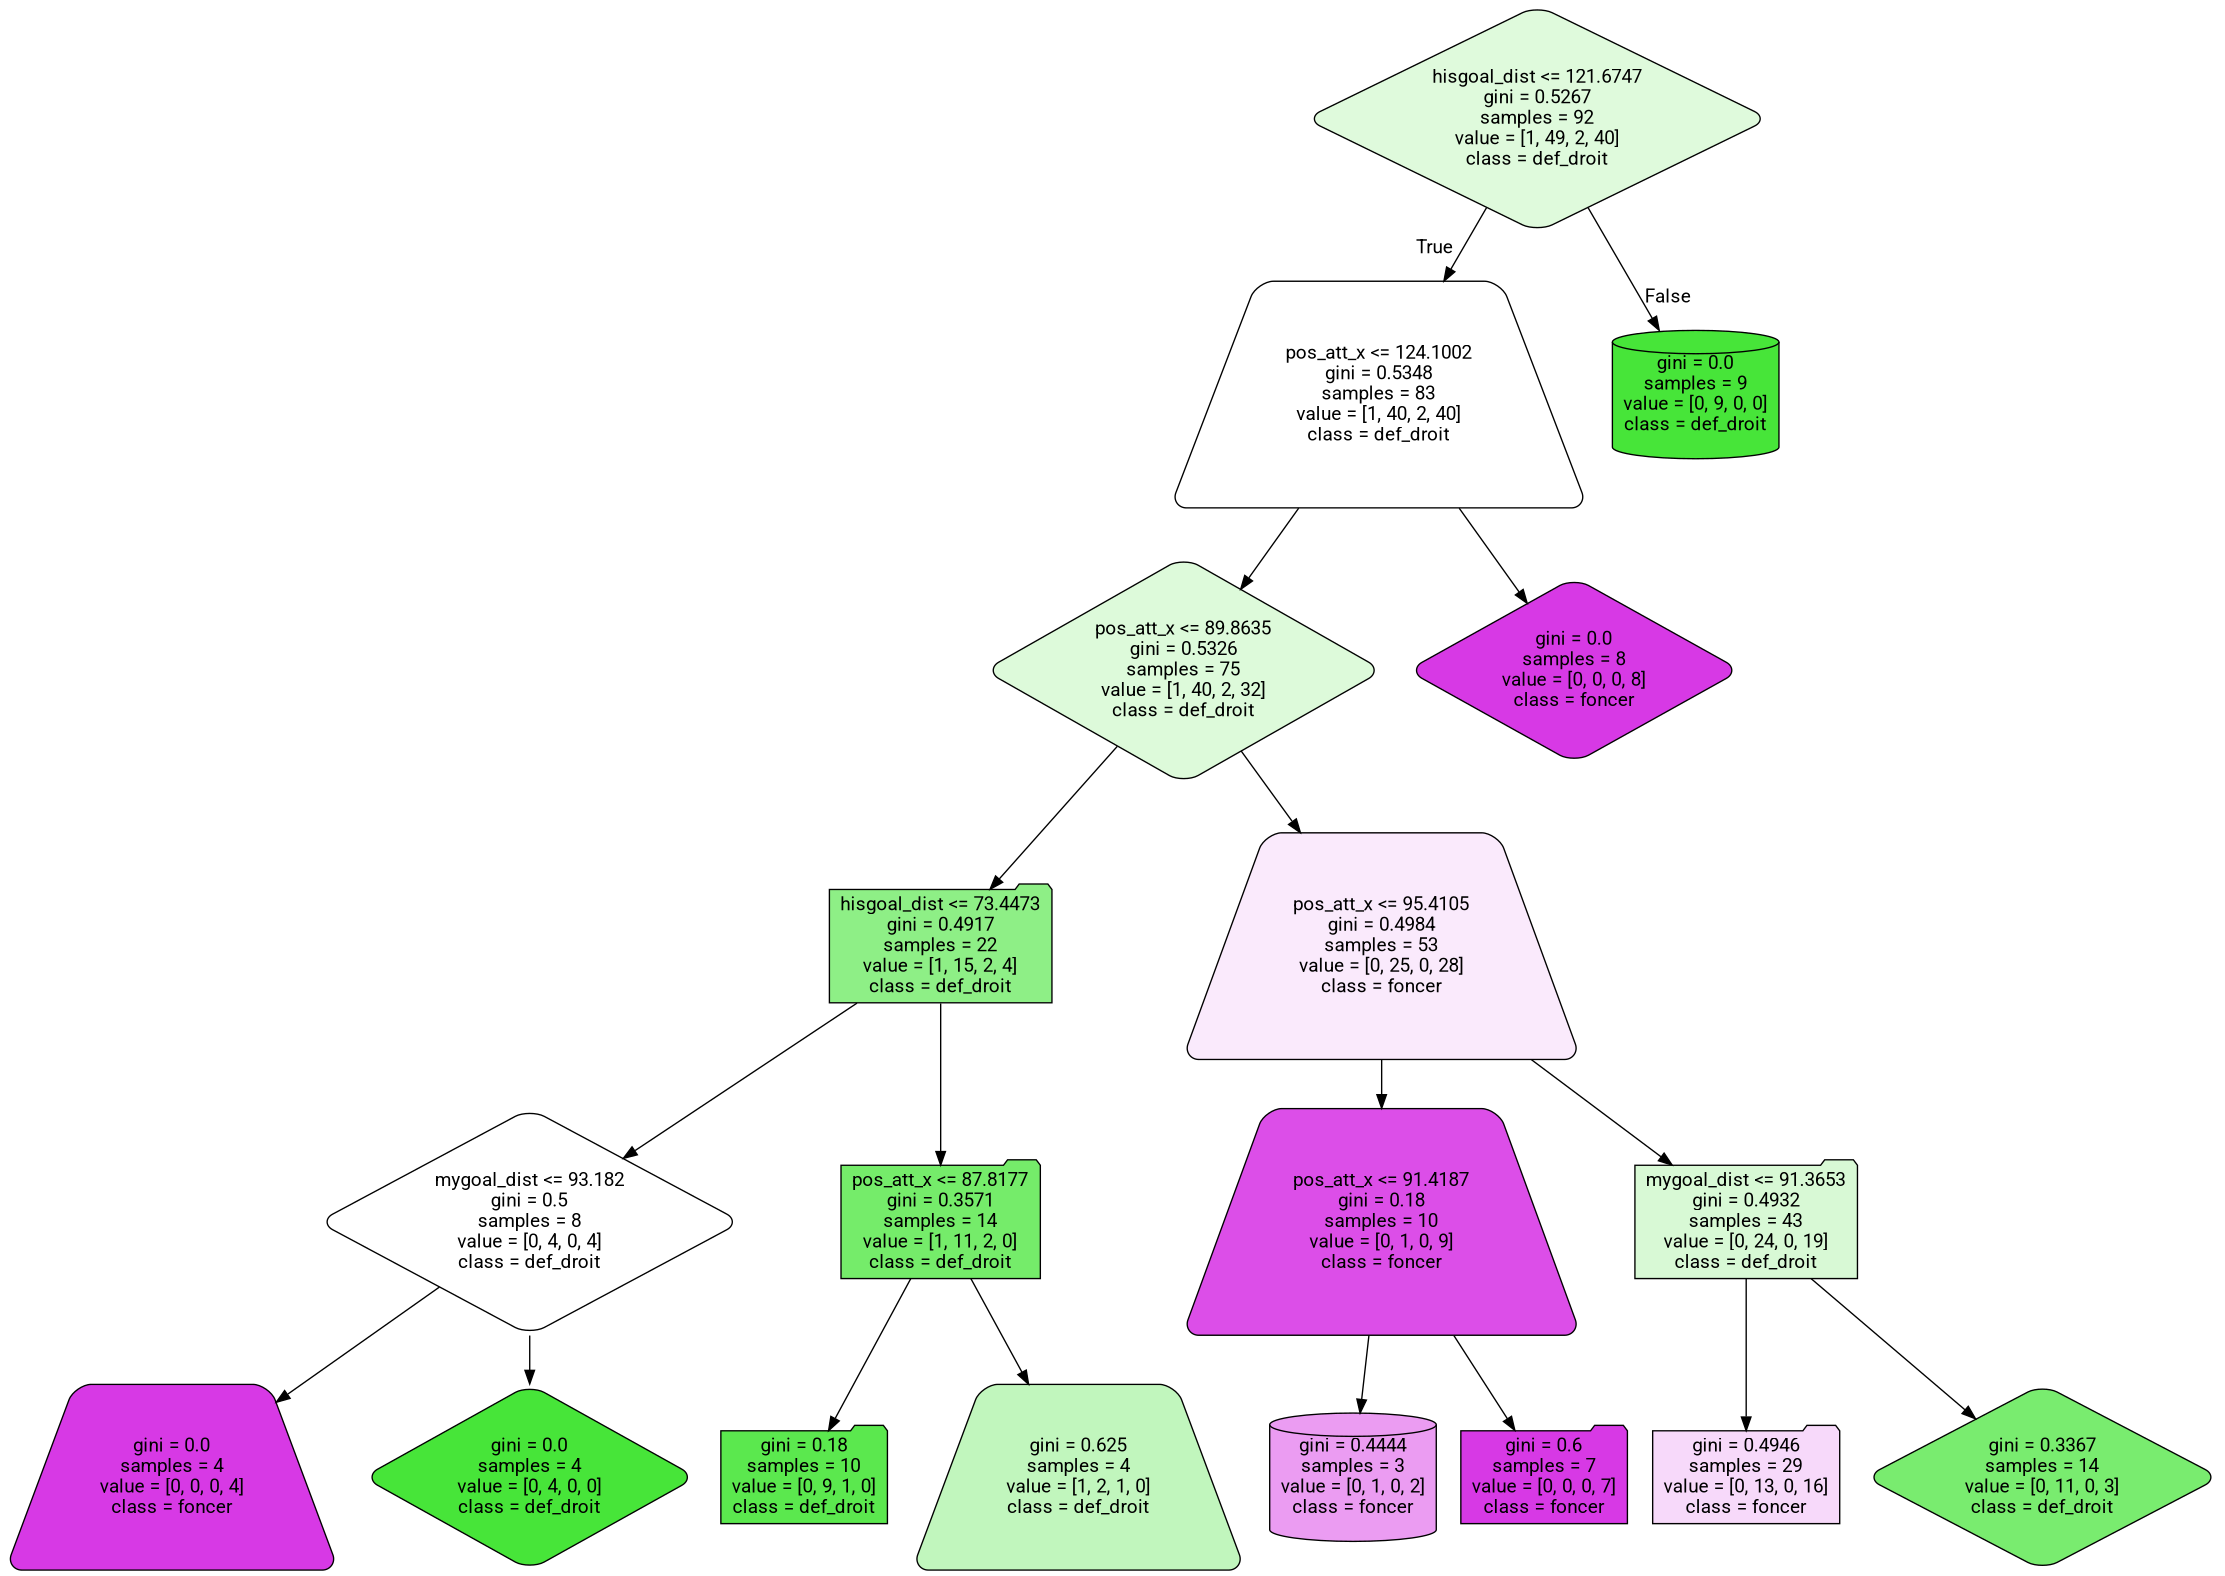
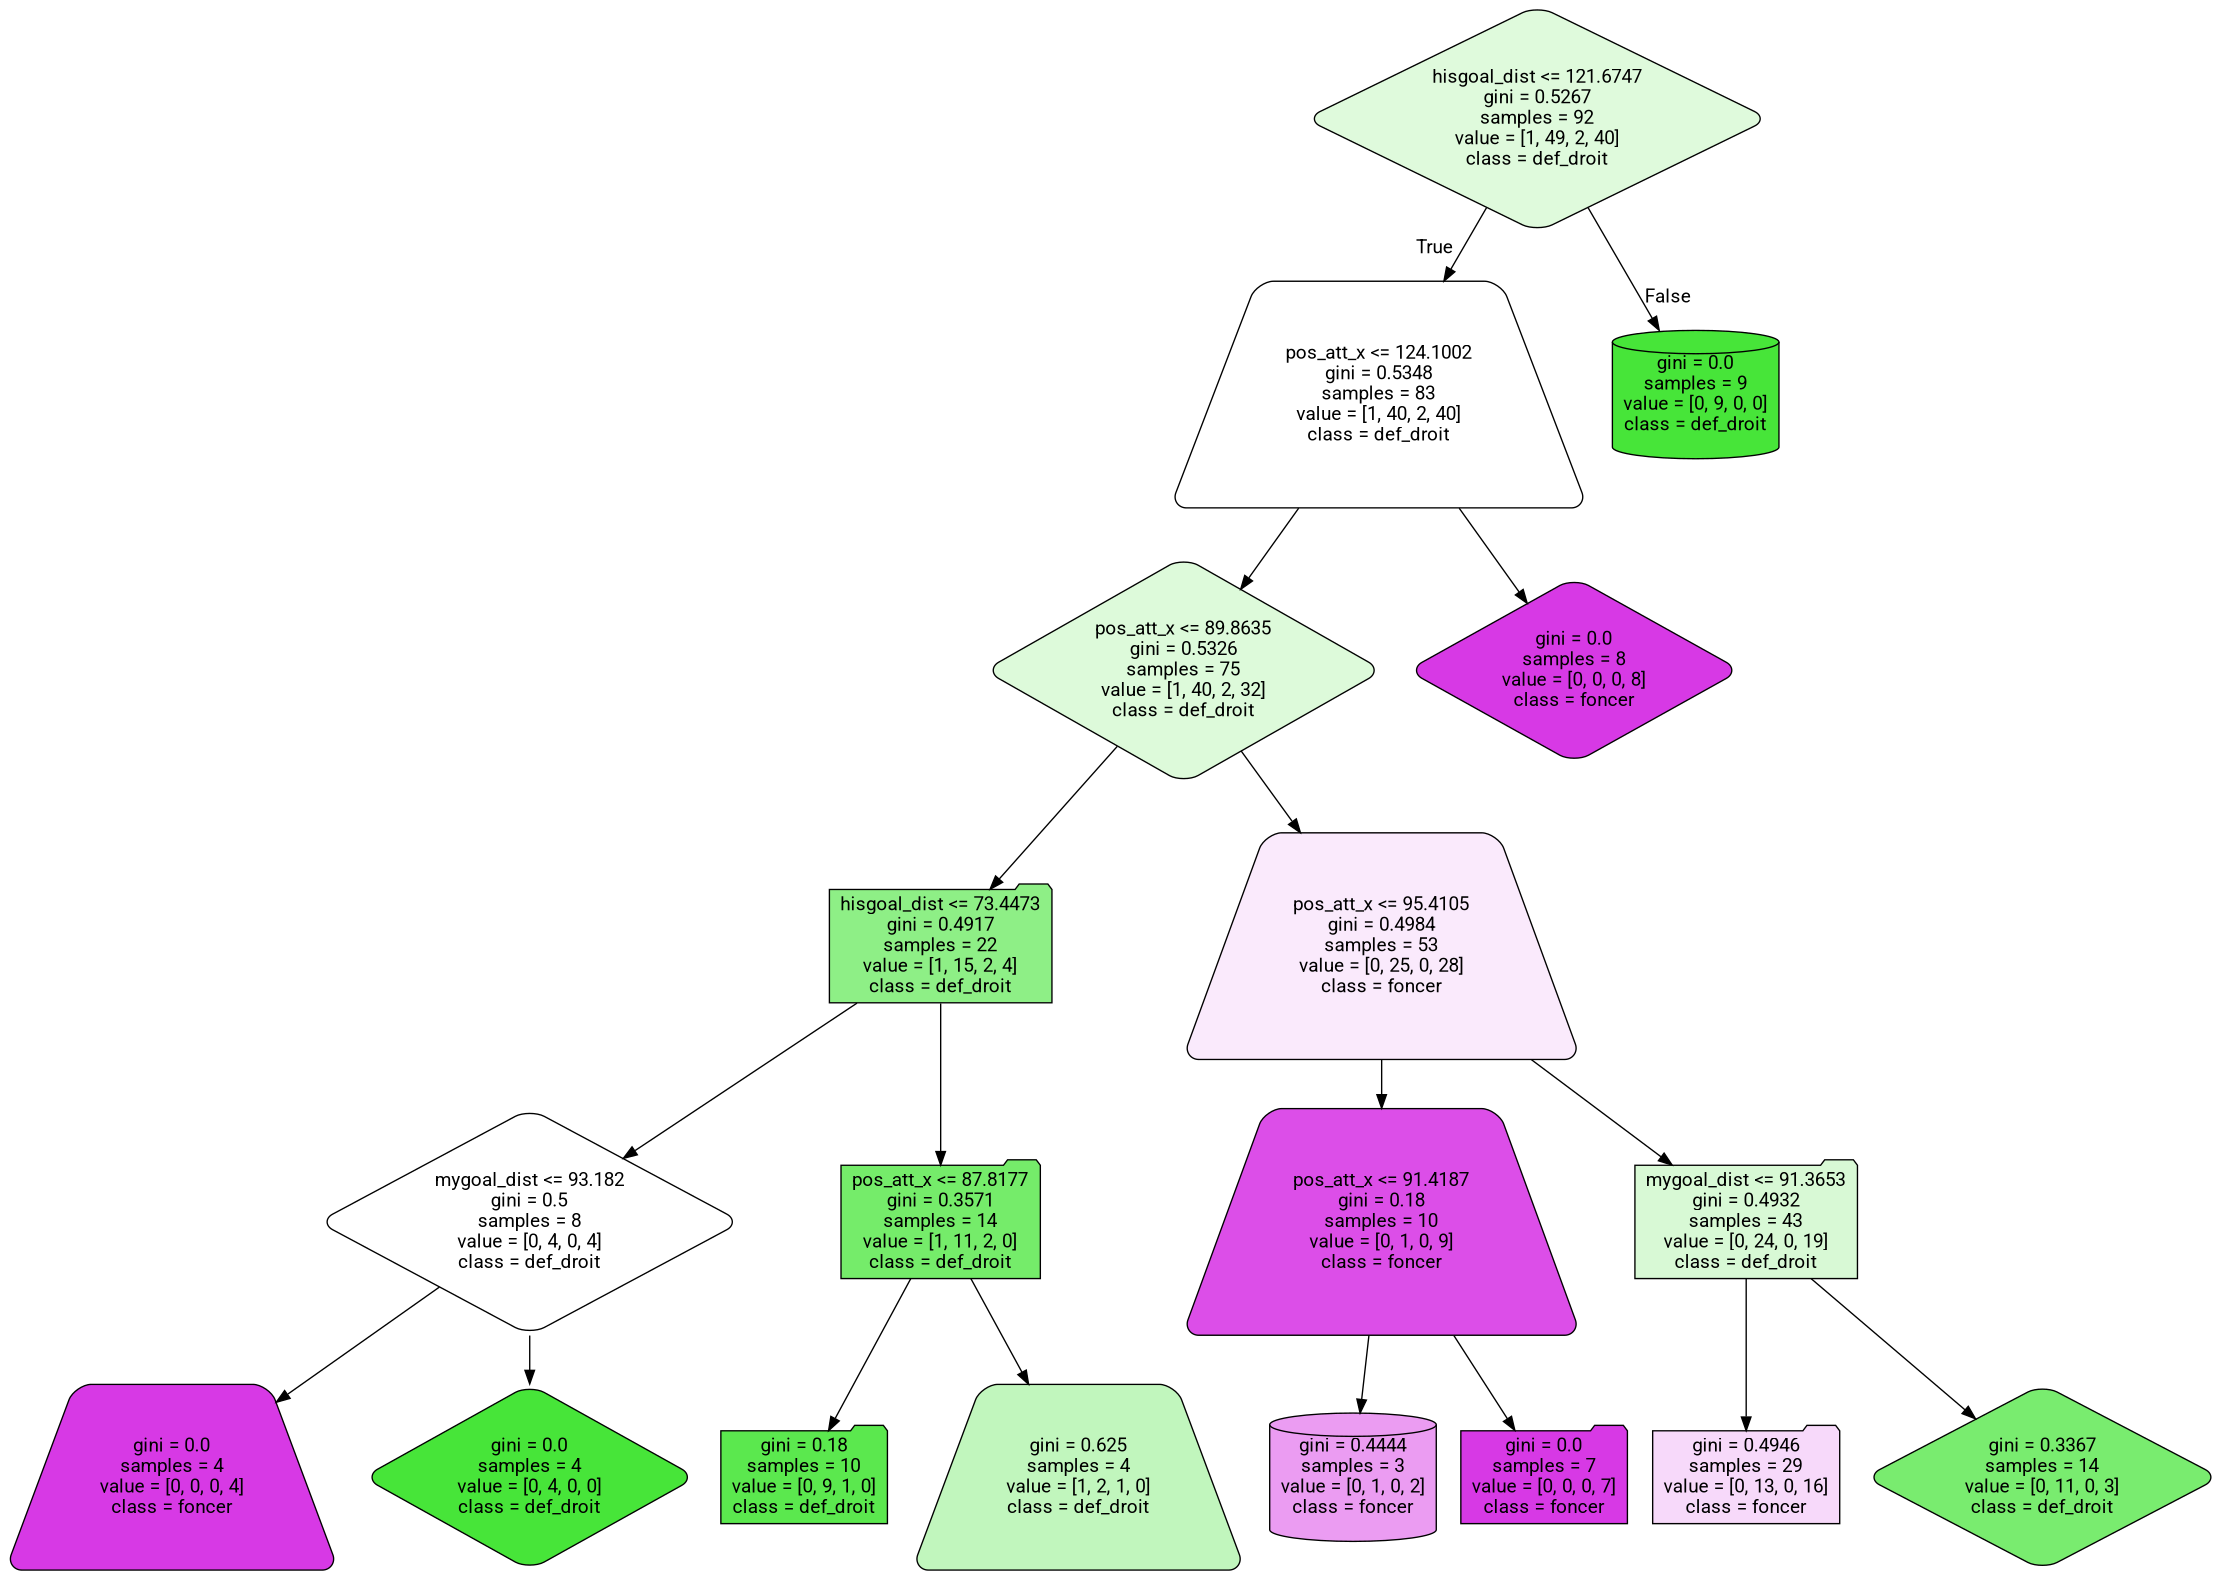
node "gini = 0.6 samples = 7 value = [0, 0, 0, 7] class = foncer": label "gini = 0.6 samples = 7 value = [0, 0, 0, 7] class = foncer" -> "gini = 0.0 samples = 7 value = [0, 0, 0, 7] class = foncer"
